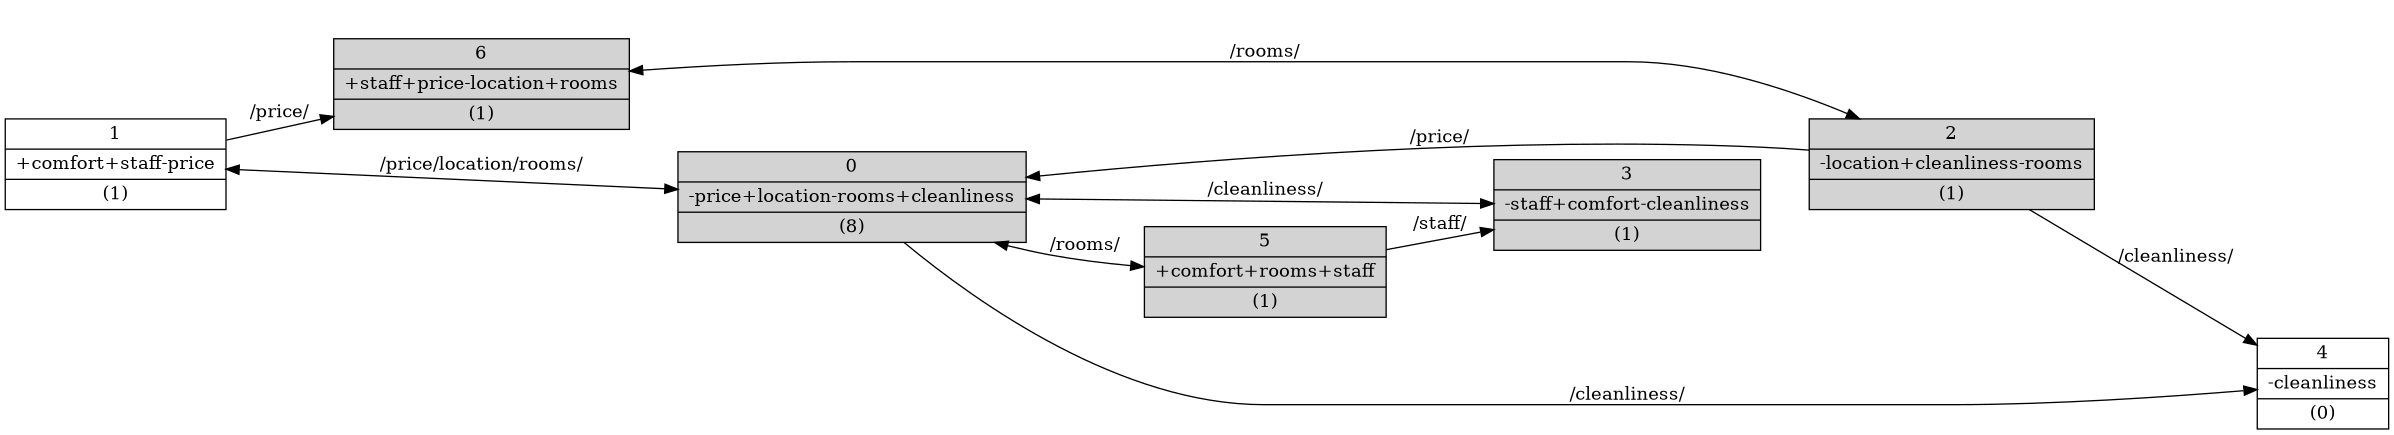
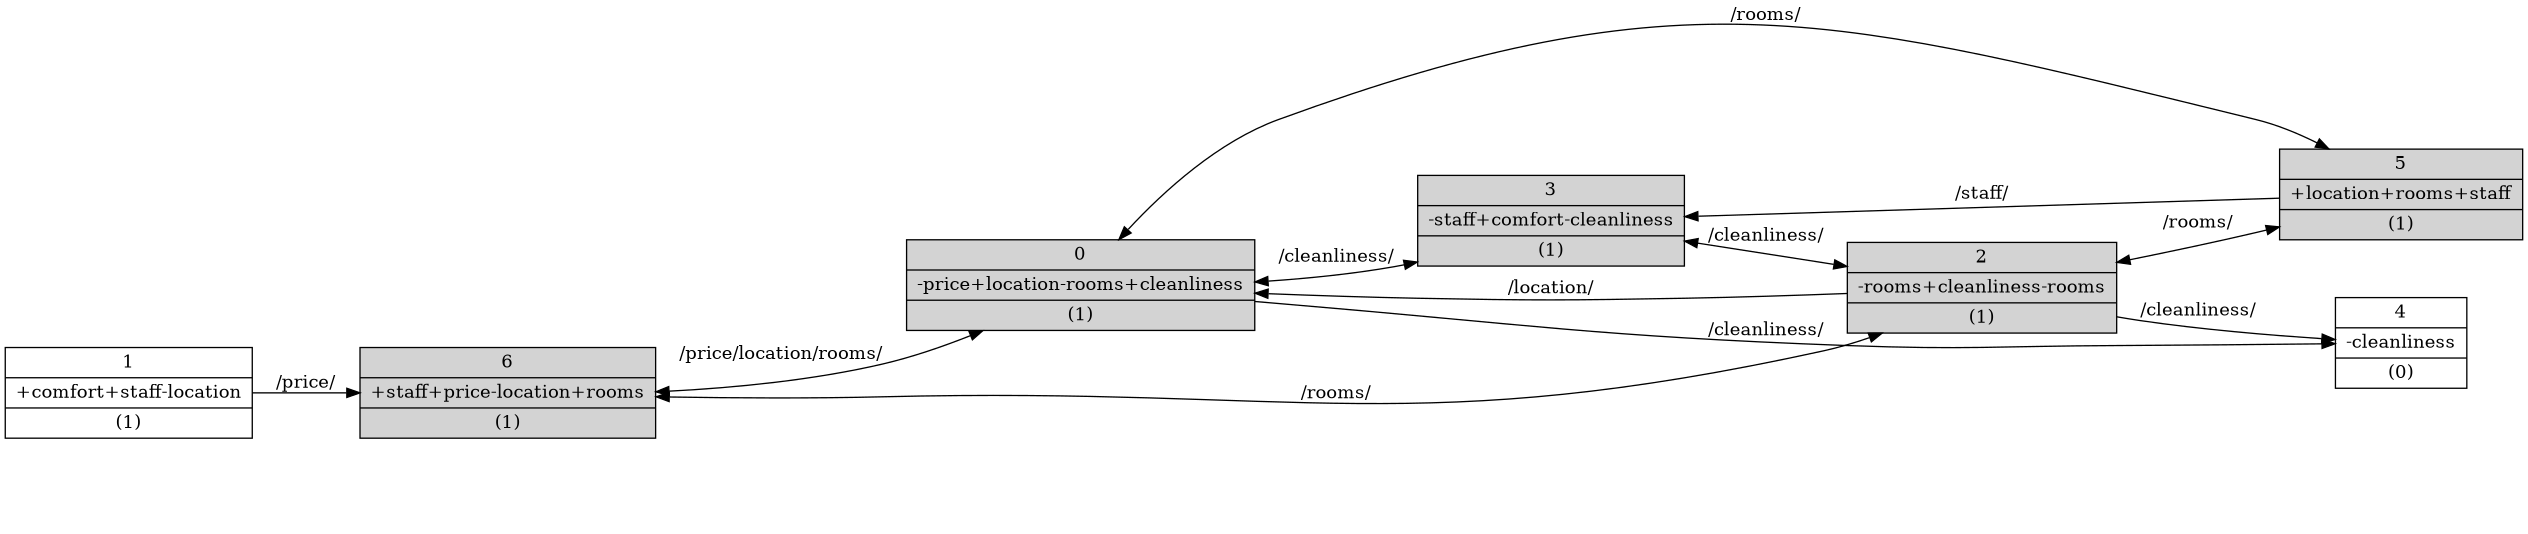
edge "2" -> "0": label "/price/" -> "/location/"
node "1": text "+comfort+staff-price" -> "+comfort+staff-location"
node "2": text "-location+cleanliness-rooms" -> "-rooms+cleanliness-rooms"
edge "1" -- "0": now "6" -- "0"
node "0": text "(8)" -> "(1)"
edge "5" -- "2": added, label "/rooms/"
edge "3" -- "2": added, label "/cleanliness/"
node "5": text "+comfort+rooms+staff" -> "+location+rooms+staff"
